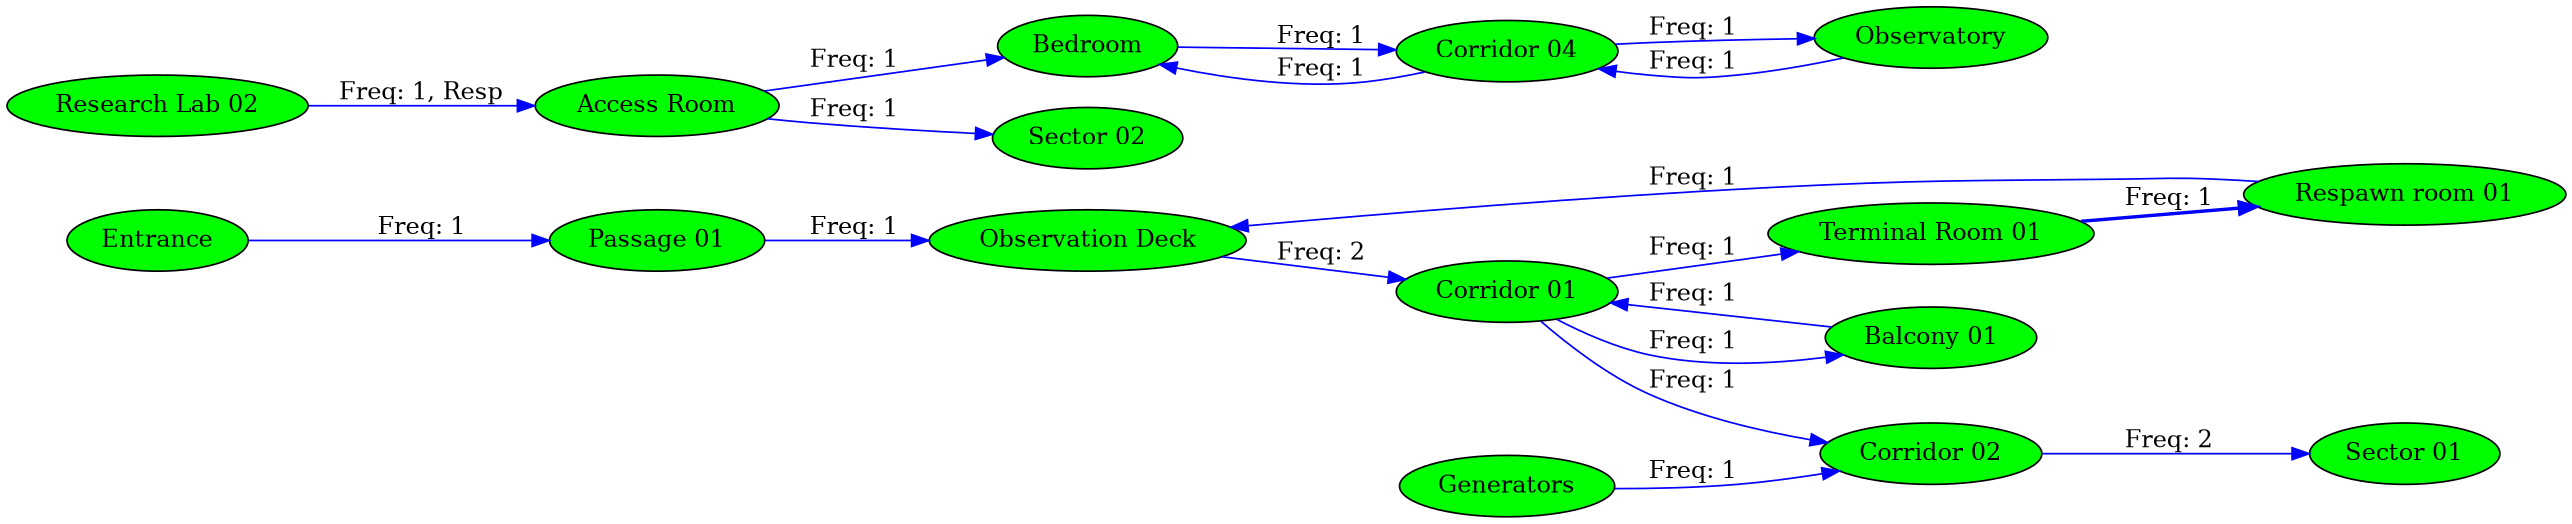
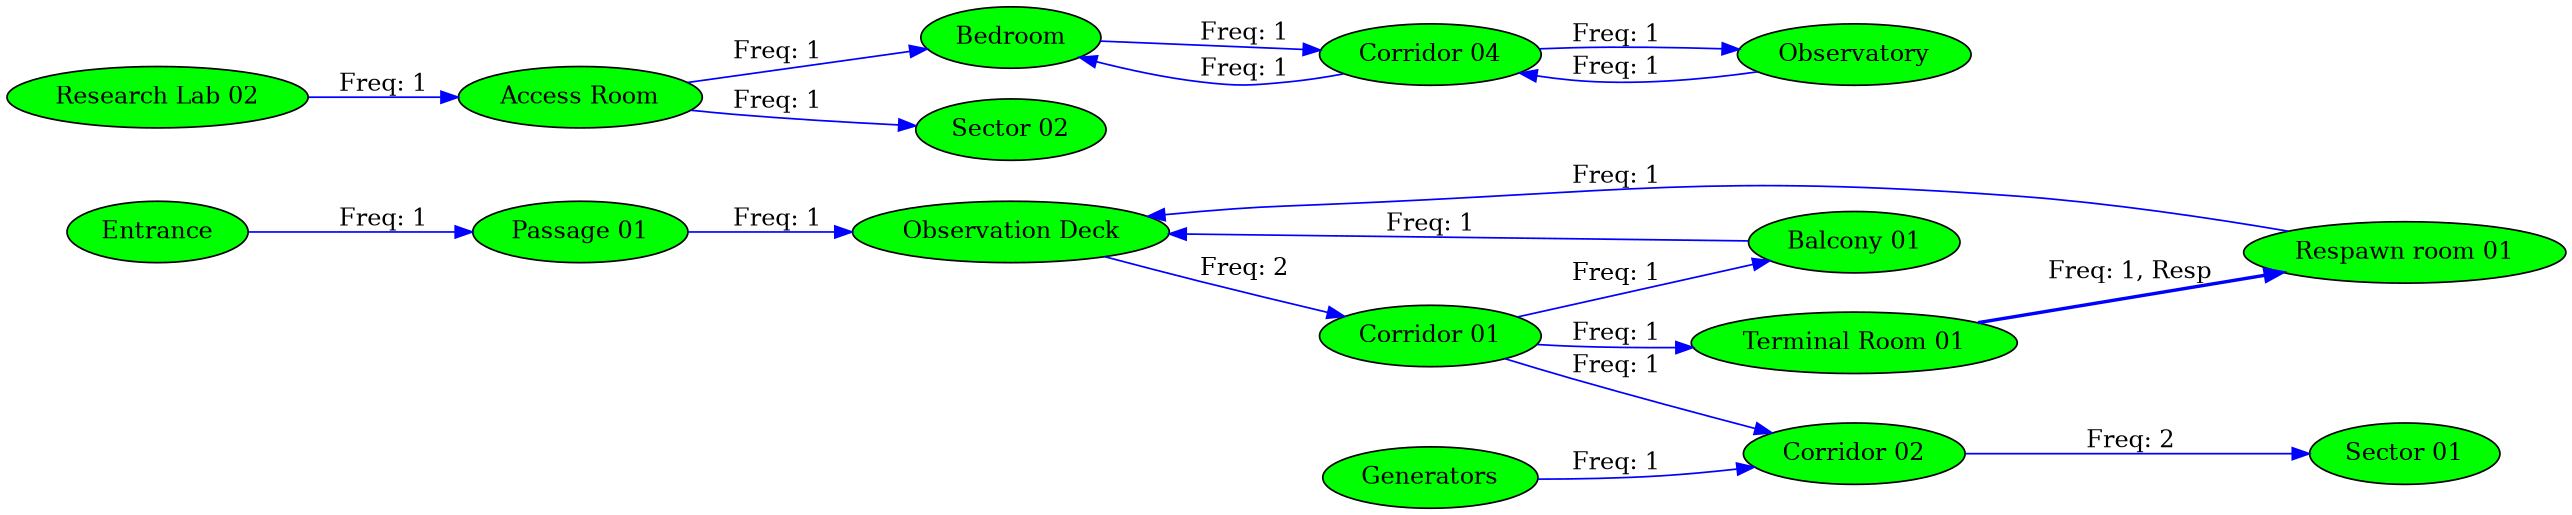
edge "Research Lab 02" -> "Access Room": label "Freq: 1, Resp" -> "Freq: 1"
edge "Terminal Room 01" -> "Respawn room 01": label "Freq: 1" -> "Freq: 1, Resp"
edge "Balcony 01" -> "Corridor 01": now "Balcony 01" -> "Observation Deck"
